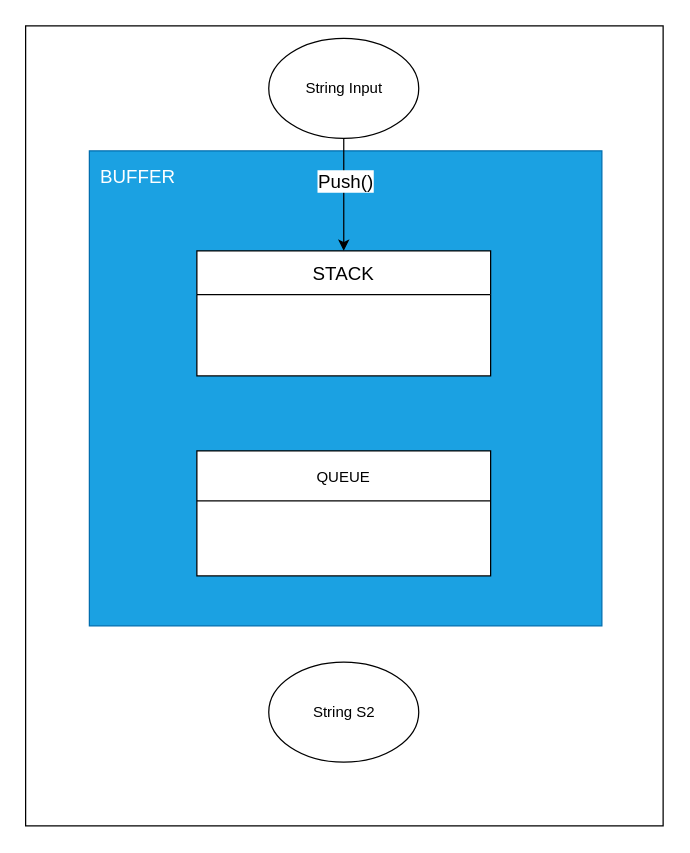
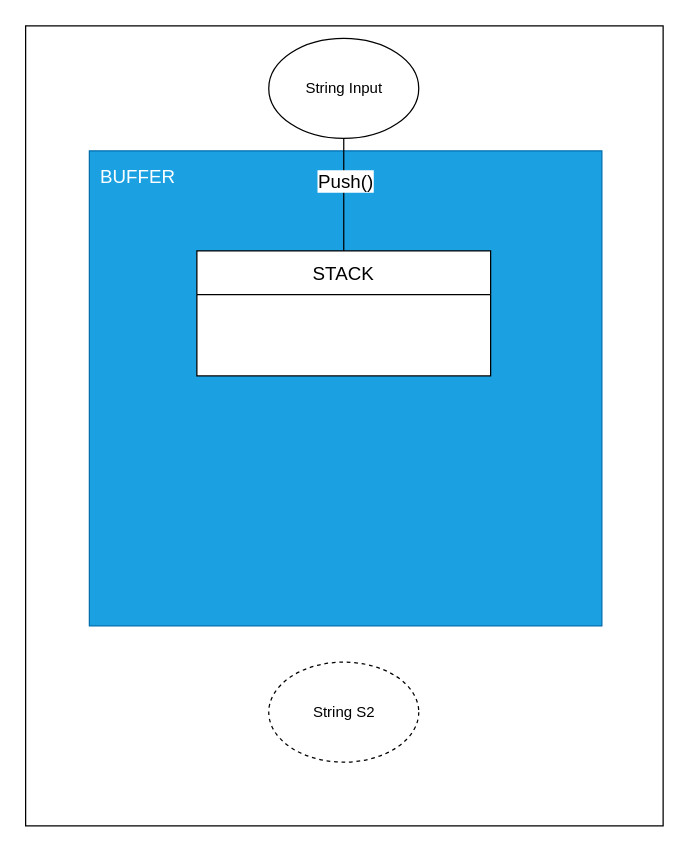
edge "String Input" -> "STACK": arrowhead classic -> none
node "QUEUE": removed
node "String S2": style solid -> dashed
